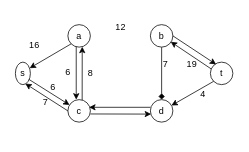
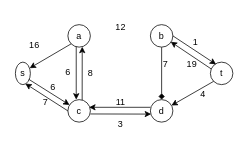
node "1": added
node "11": added
node "3": added
